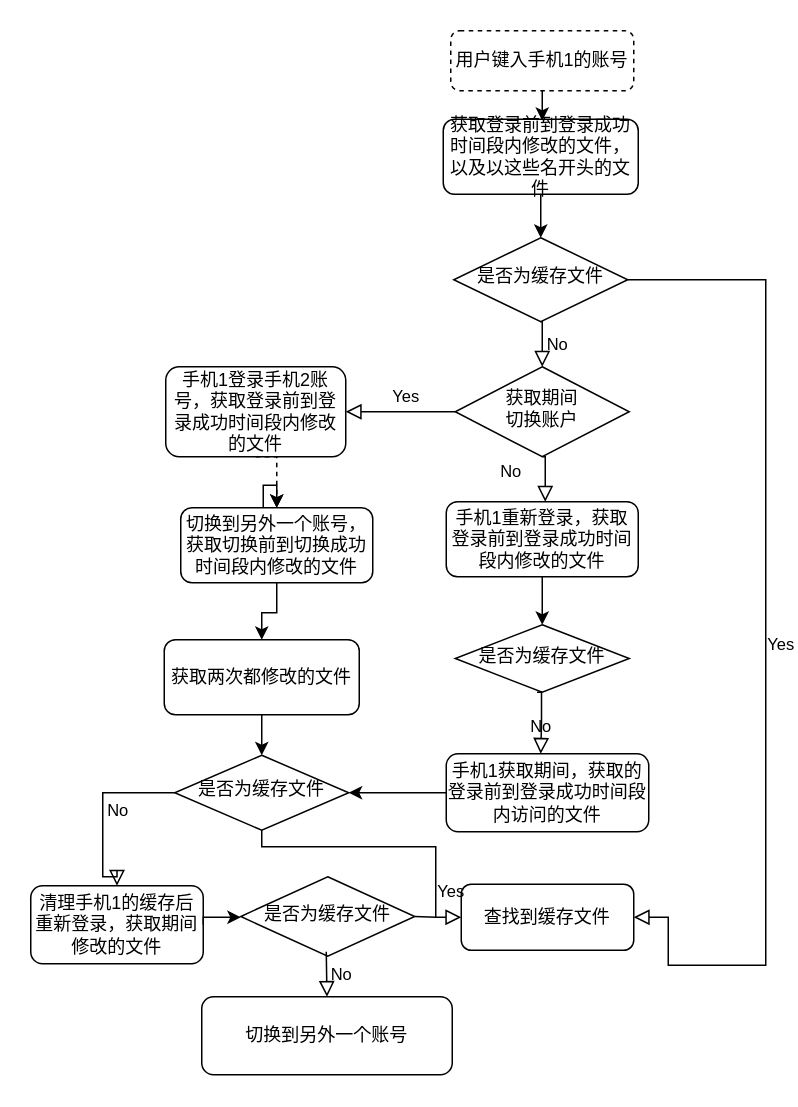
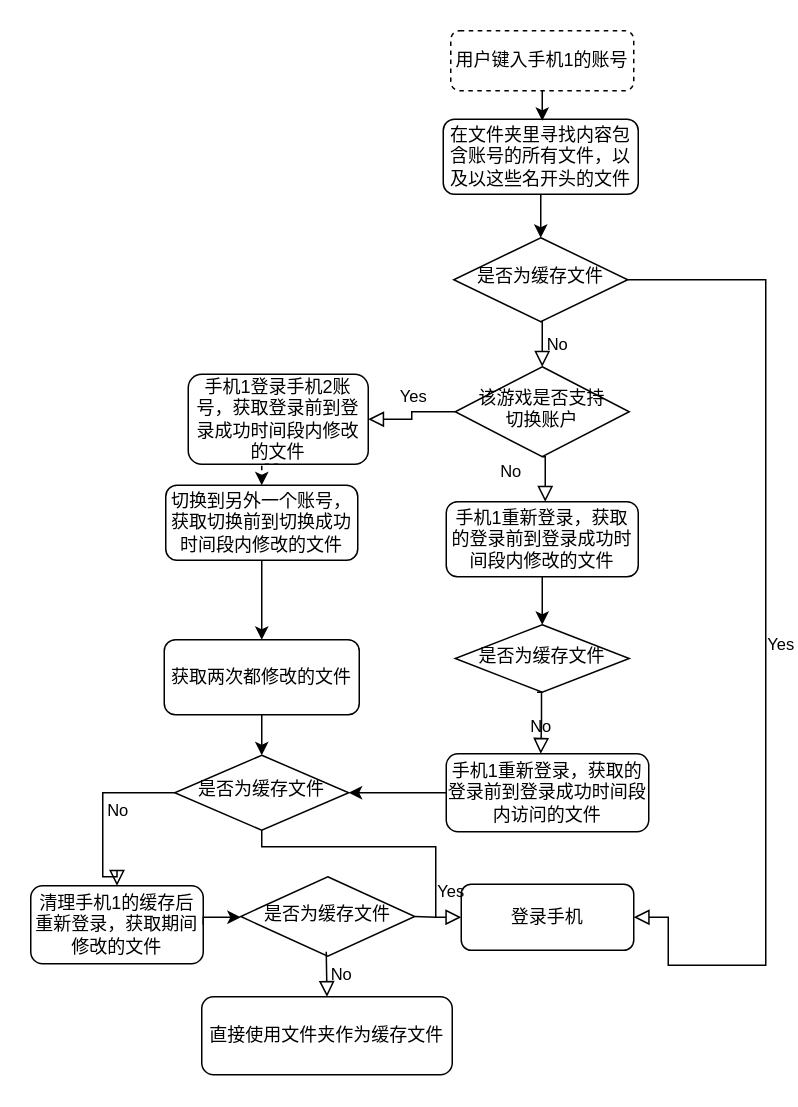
node "获取登录前到登录成功时间段内修改的文件，以及以这些名开头的文件": label "获取登录前到登录成功时间段内修改的文件，以及以这些名开头的文件" -> "在文件夹里寻找内容包含账号的所有文件，以及以这些名开头的文件"
node "获取期间 切换账户": label "获取期间 切换账户" -> "该游戏是否支持 切换账户"
node "手机1登录手机2账号，获取登录前到登录成功时间段内修改的文件": moved (256, 412) -> (278, 419)
node "手机1重新登录，获取登录前到登录成功时间段内修改的文件": label "手机1重新登录，获取登录前到登录成功时间段内修改的文件" -> "手机1重新登录，获取的登录前到登录成功时间段内修改的文件"
node "切换到另外一个账号，获取切换前到切换成功时间段内修改的文件": moved (277, 545) -> (262, 523)
node "手机1获取期间，获取的登录前到登录成功时间段内访问的文件": label "手机1获取期间，获取的登录前到登录成功时间段内访问的文件" -> "手机1重新登录，获取的登录前到登录成功时间段内访问的文件"
node "查找到缓存文件": label "查找到缓存文件" -> "登录手机"
node "切换到另外一个账号": label "切换到另外一个账号" -> "直接使用文件夹作为缓存文件"
